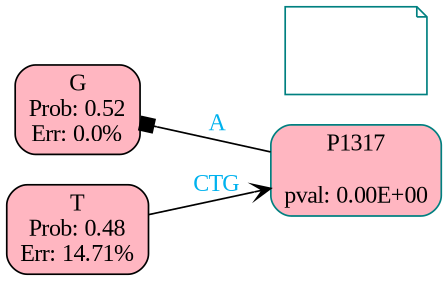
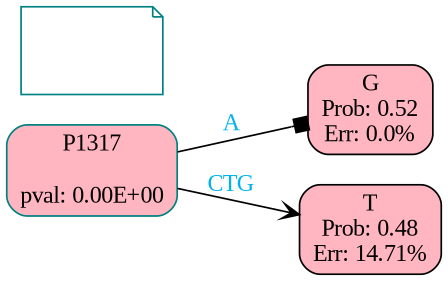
edge "T Prob: 0.48 Err: 14.71%" -> "P1317 pval: 0.00E+00": reversed
